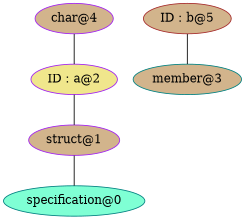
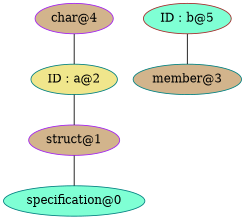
node "ID：b@5": fillcolor tan -> aquamarine
node "ID：a@2": color purple -> teal
